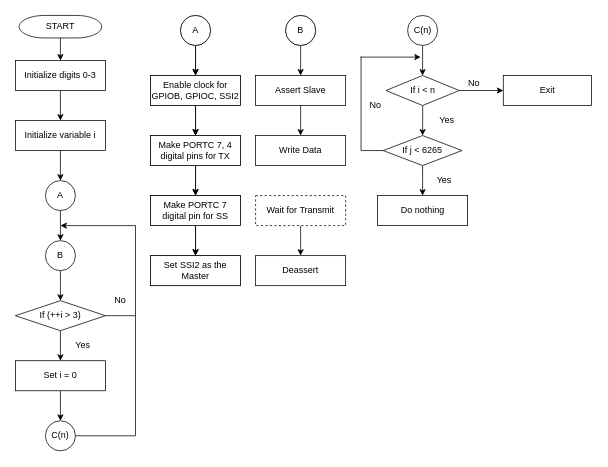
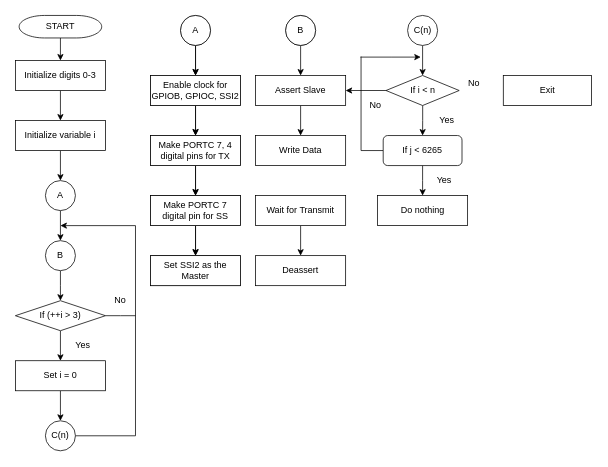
edge "If i < n" -> "Exit": now "If i < n" -> "Assert Slave"
node "If j < 6265": shape diamond -> rounded rectangle
node "Wait for Transmit": style dashed -> solid
